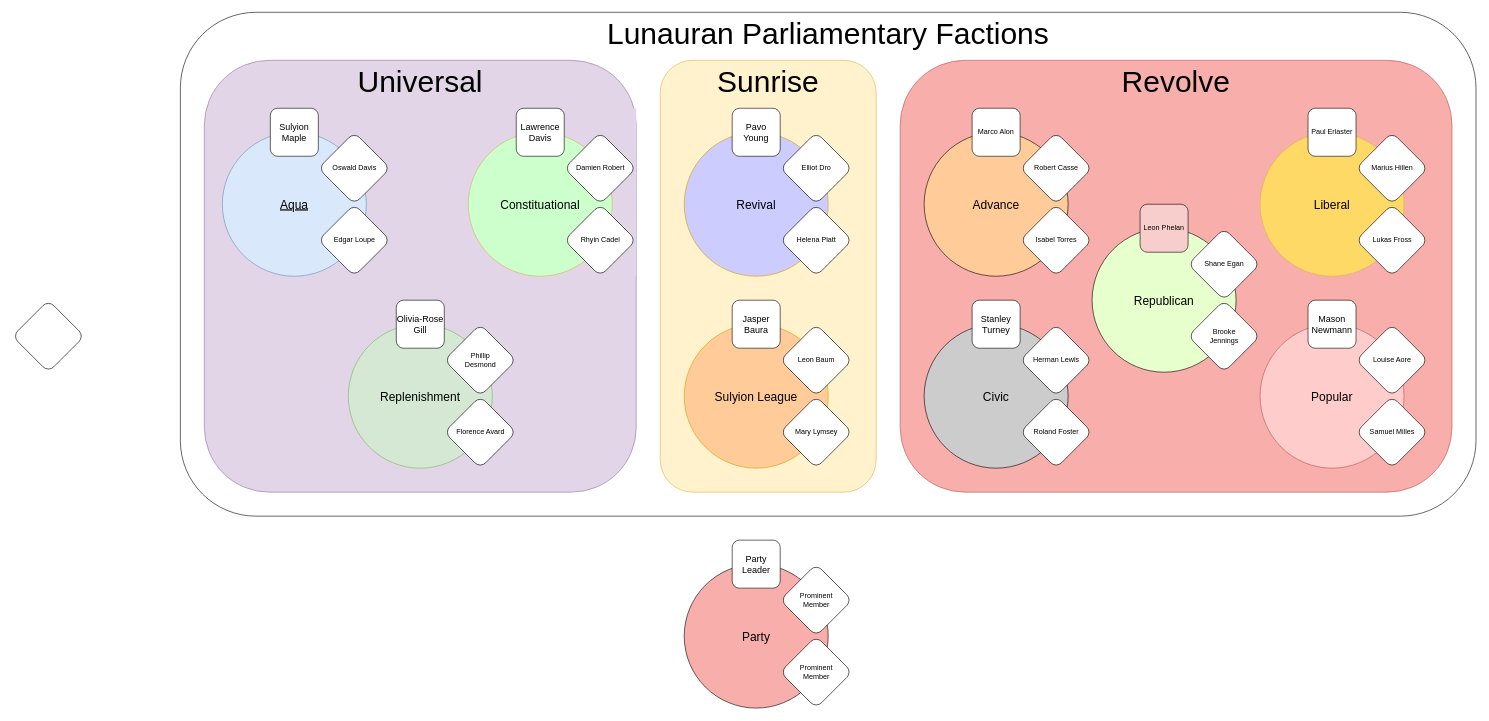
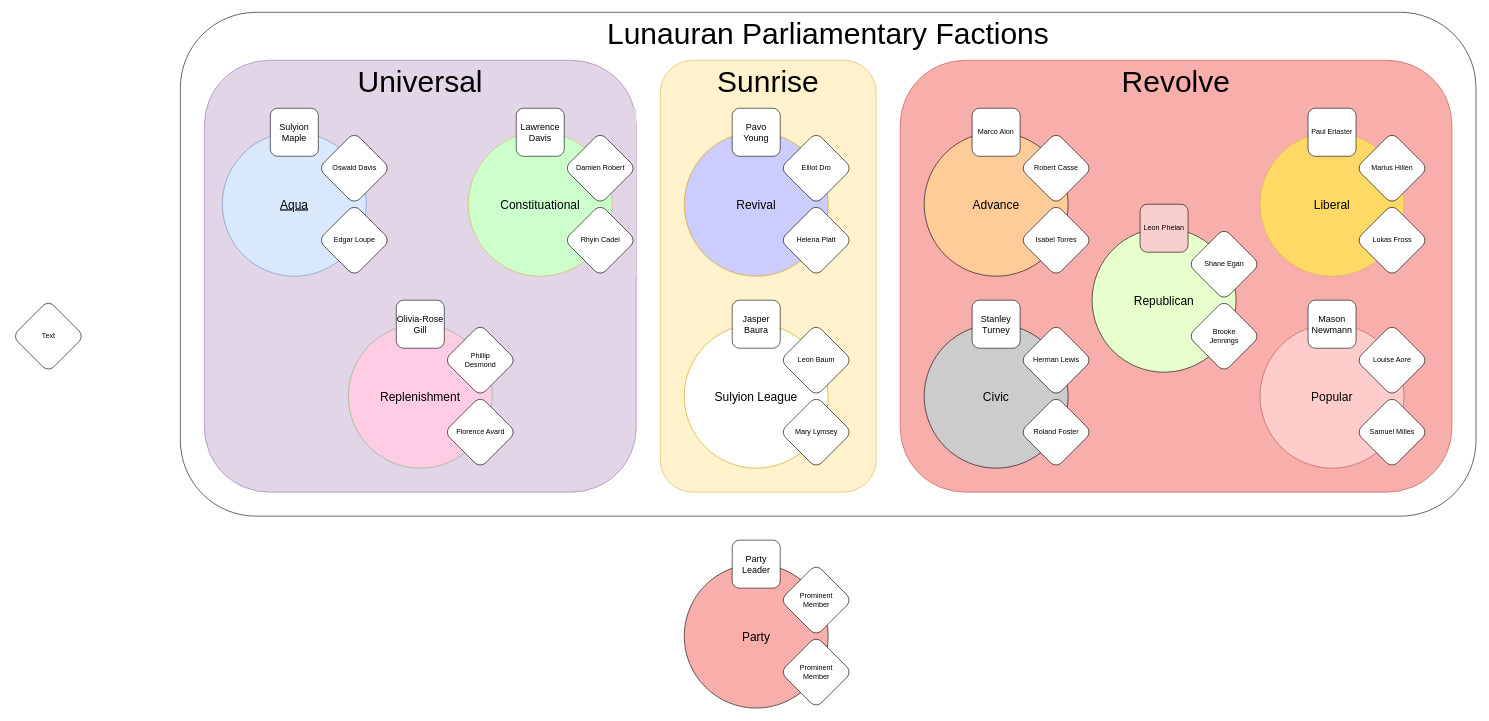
node "Text": added
node "Replenishment": fillcolor #d5e8d4 -> #ffcce6
node "Sulyion League": fillcolor #ffcc99 -> #ffffff
